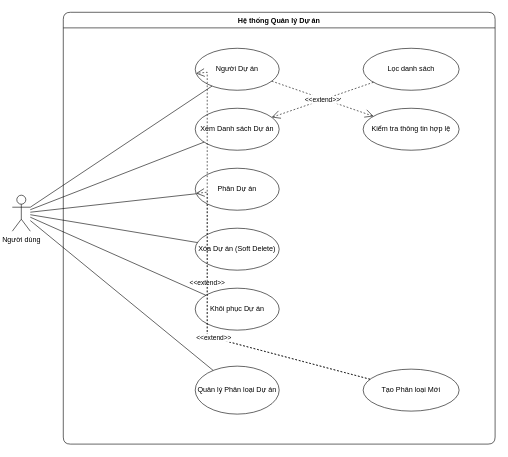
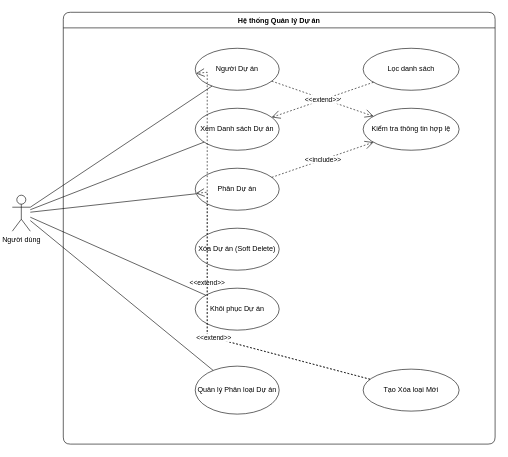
edge "Phân Dự án" -> "Kiểm tra thông tin hợp lệ": added, label "<<include>>"
edge "Người dùng" -- "Xóa Dự án (Soft Delete)": removed
node "Tạo Phân loại Mới": label "Tạo Phân loại Mới" -> "Tạo Xóa loại Mới"
